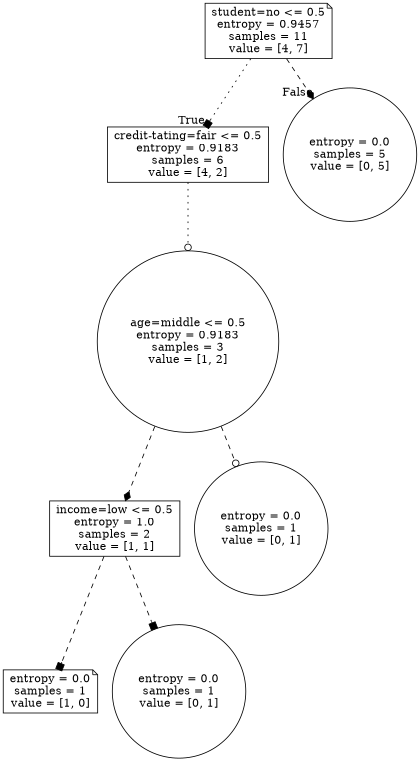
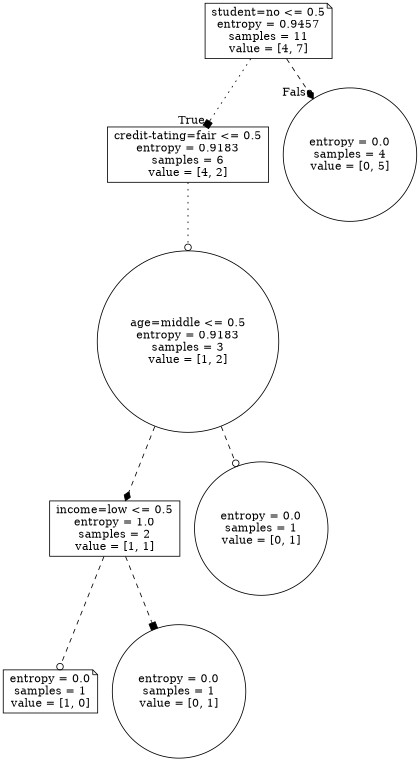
node "entropy = 0.0 samples = 5 value = [0, 5]": label "entropy = 0.0 samples = 5 value = [0, 5]" -> "entropy = 0.0 samples = 4 value = [0, 5]"
edge "income=low <= 0.5 entropy = 1.0 samples = 2 value = [1, 1]" -> "entropy = 0.0 samples = 1 value = [1, 0]": arrowhead box -> odot
